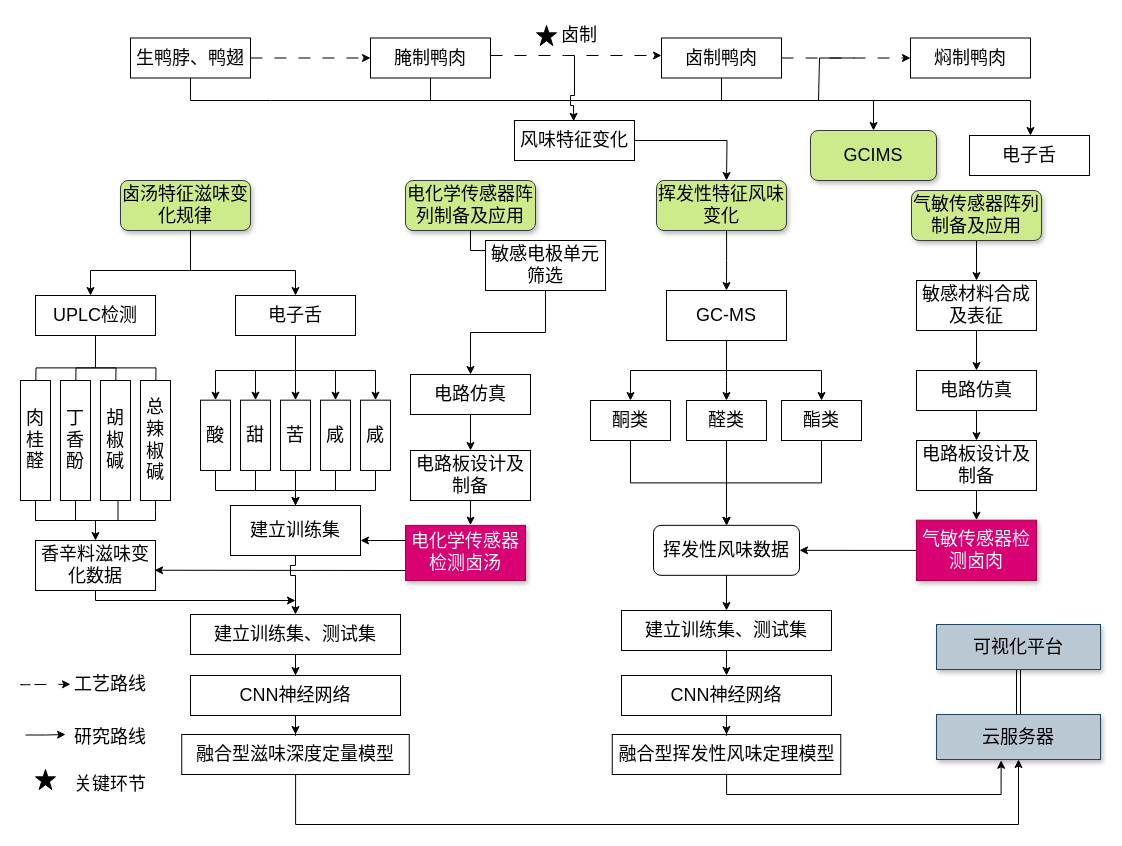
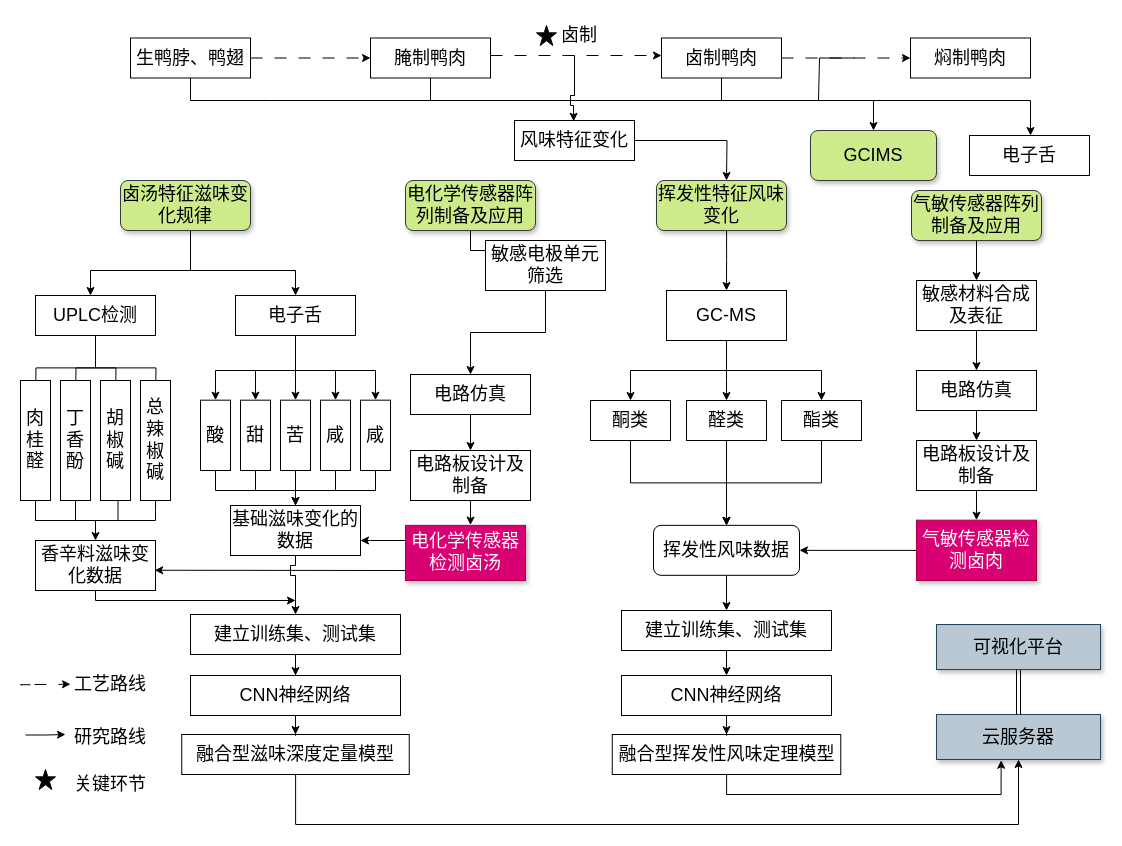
node "建立训练集": label "建立训练集" -> "基础滋味变化的数据"
